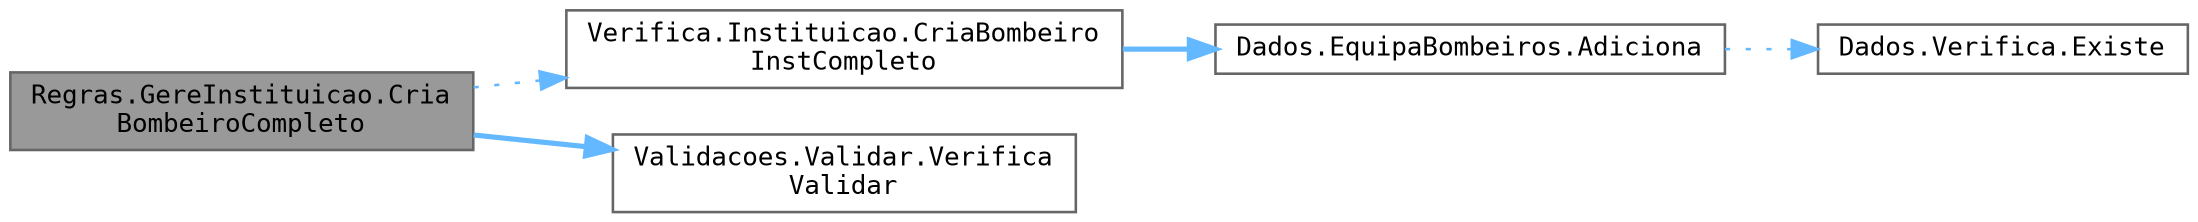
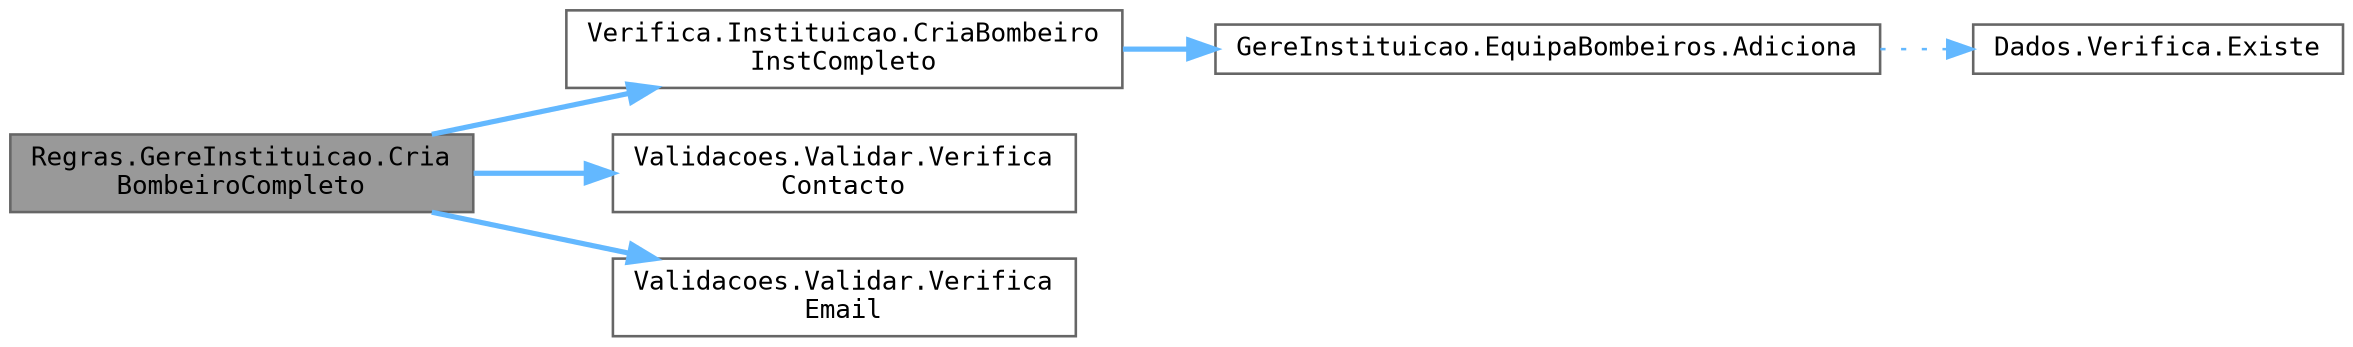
node "Dados.EquipaBombeiros.Adiciona": label "Dados.EquipaBombeiros.Adiciona" -> "GereInstituicao.EquipaBombeiros.Adiciona"
edge "Regras.GereInstituicao.Cria BombeiroCompleto" -> "Verifica.Instituicao.CriaBombeiro InstCompleto": style dotted -> bold
node "Validacoes.Validar.Verifica Contacto": added
node "Validacoes.Validar.Verifica Validar": label "Validacoes.Validar.Verifica Validar" -> "Validacoes.Validar.Verifica Email"
